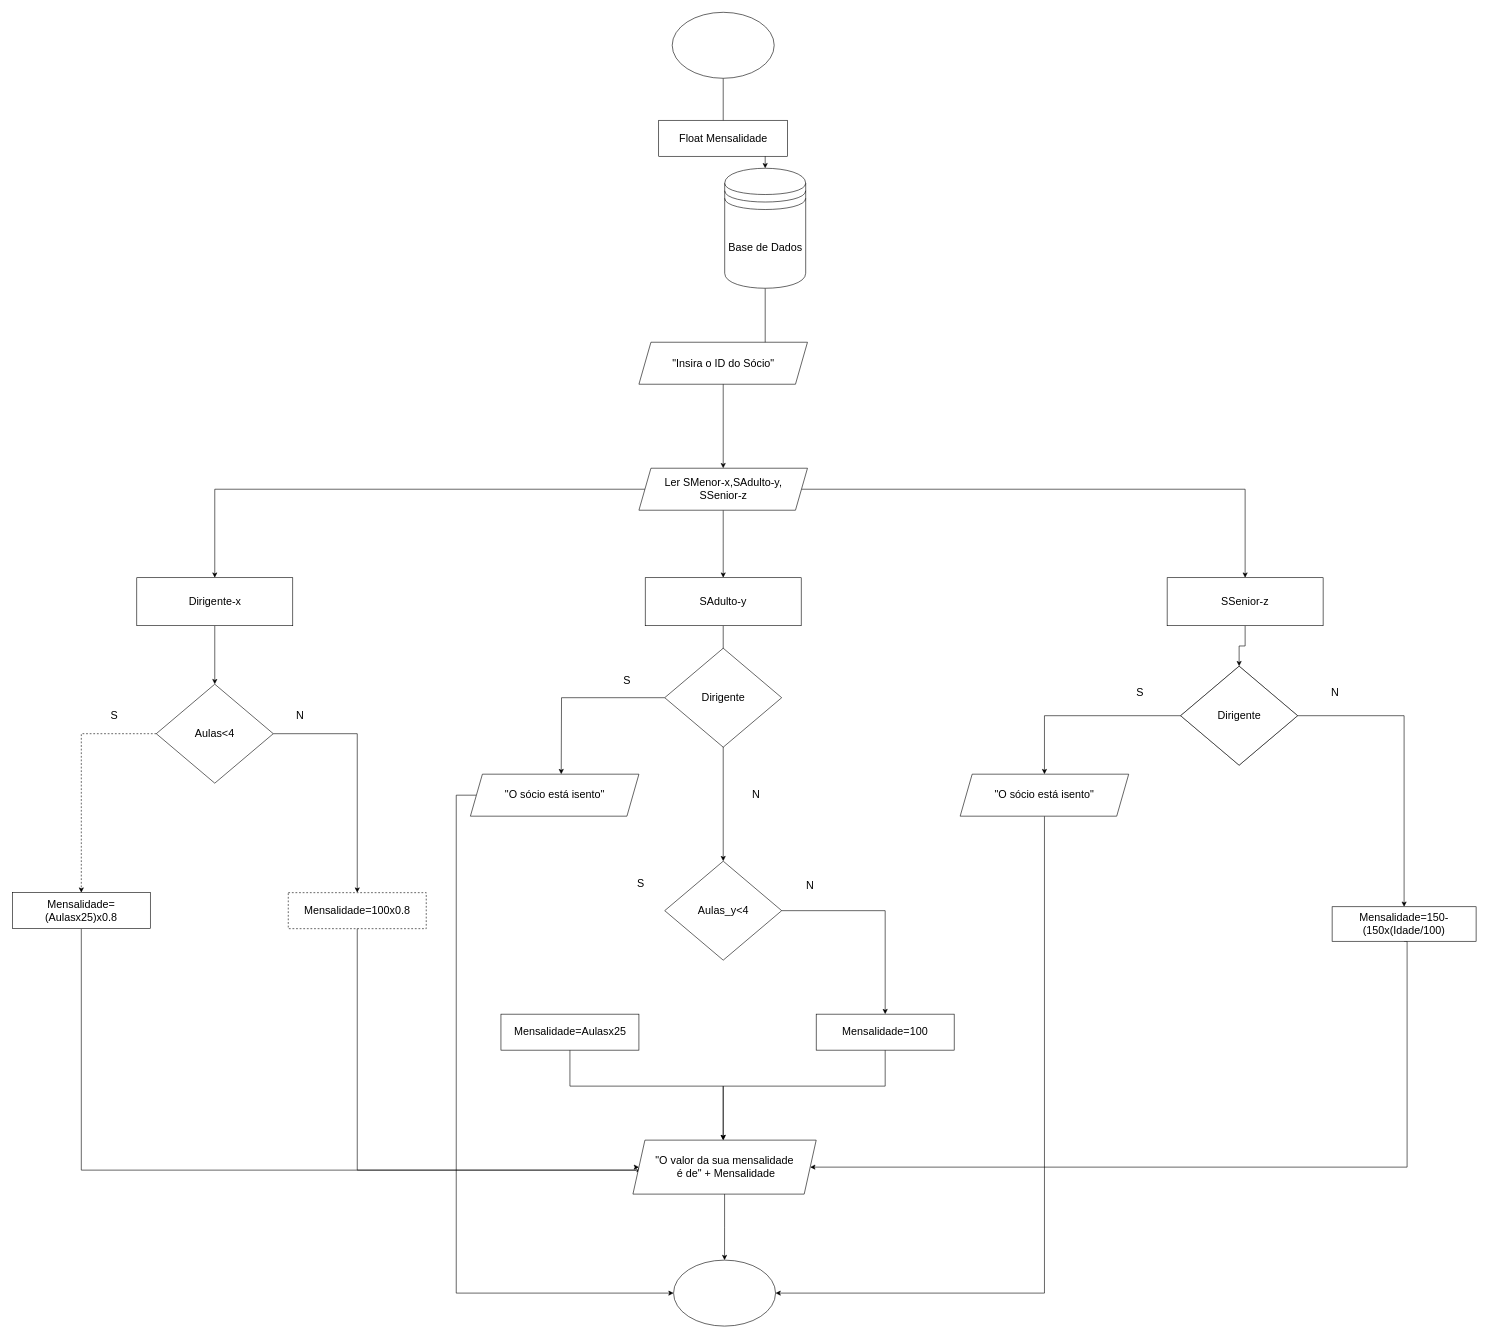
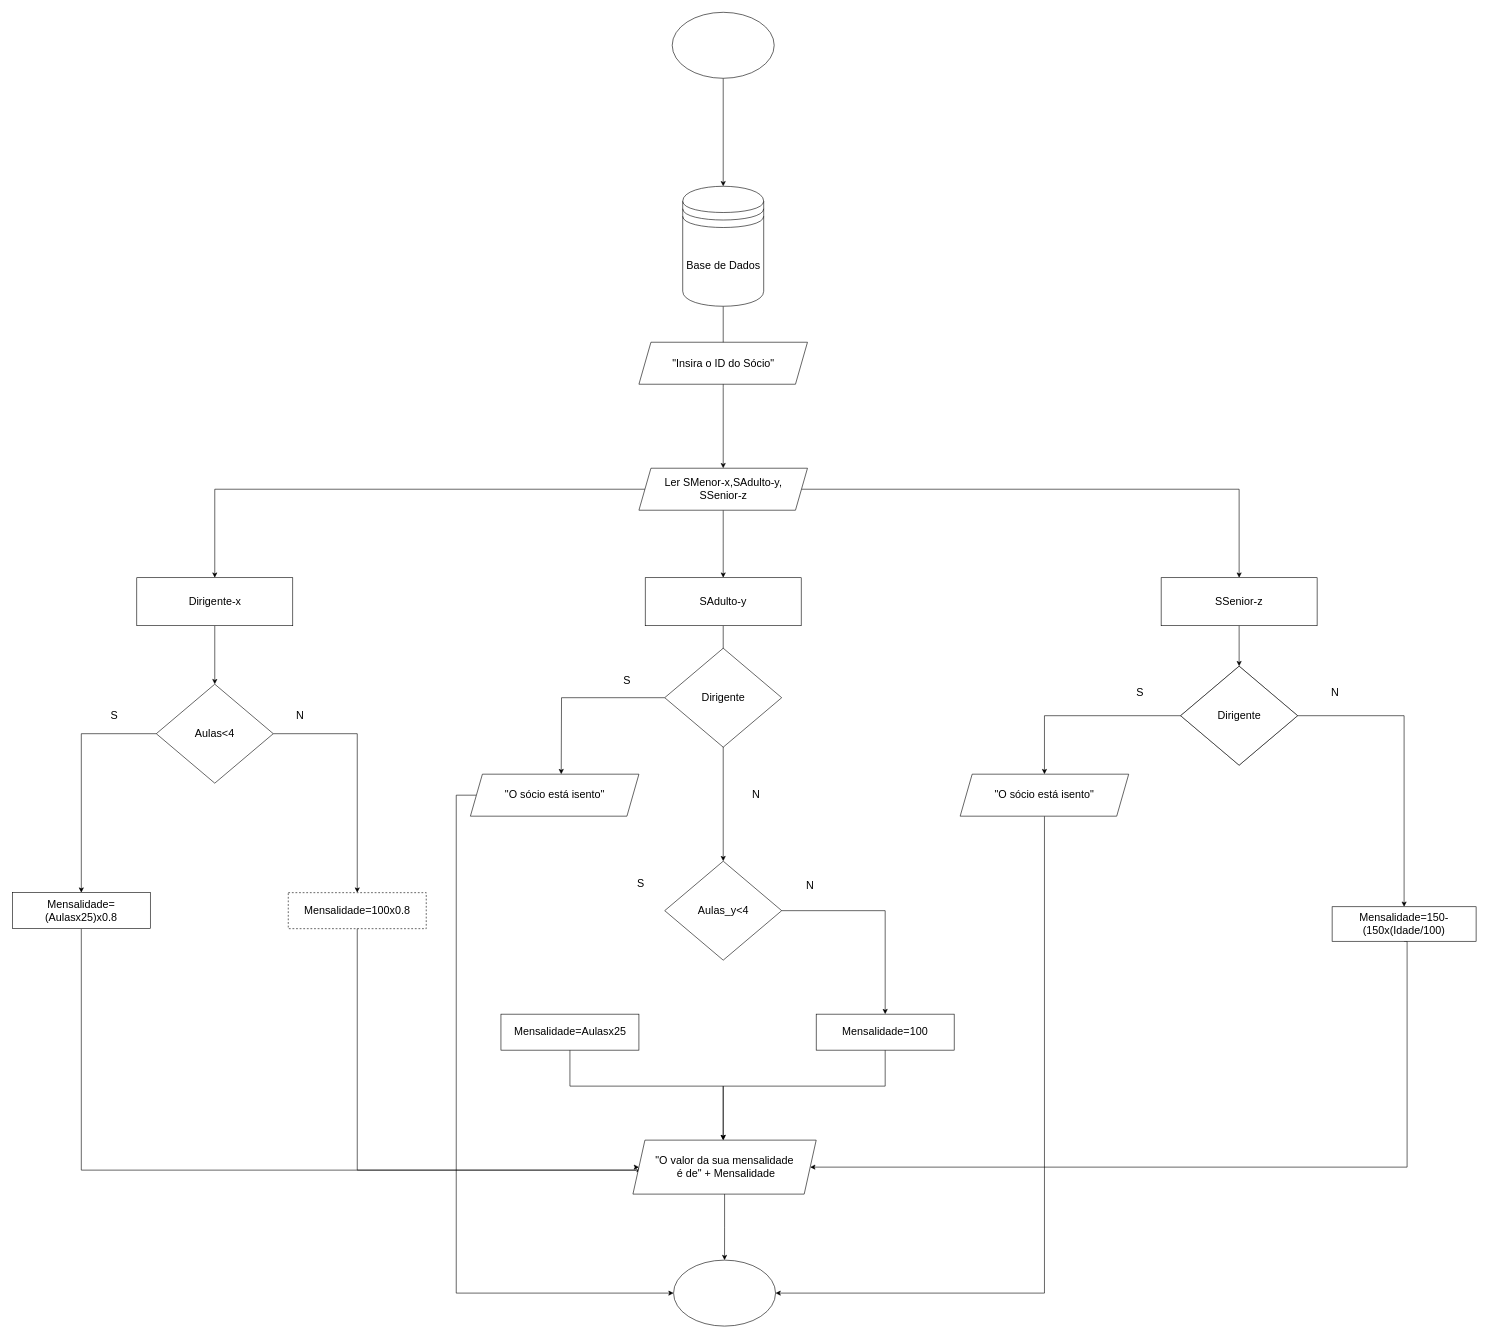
node "Float Mensalidade": removed
node "Base de Dados": moved (765, 228) -> (723, 246)
node "SSenior-z": moved (1245, 602) -> (1239, 602)
edge "Aulas<4" -> "Mensalidade=(Aulasx25)x0.8": style dashed -> solid
